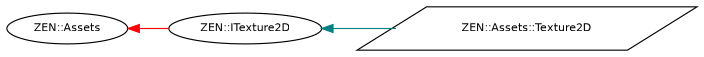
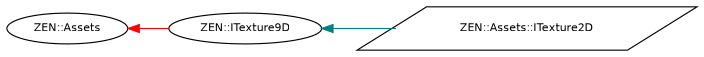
node "ZEN::ITexture2D": label "ZEN::ITexture2D" -> "ZEN::ITexture9D"
node "ZEN::Assets::Texture2D": label "ZEN::Assets::Texture2D" -> "ZEN::Assets::ITexture2D"
